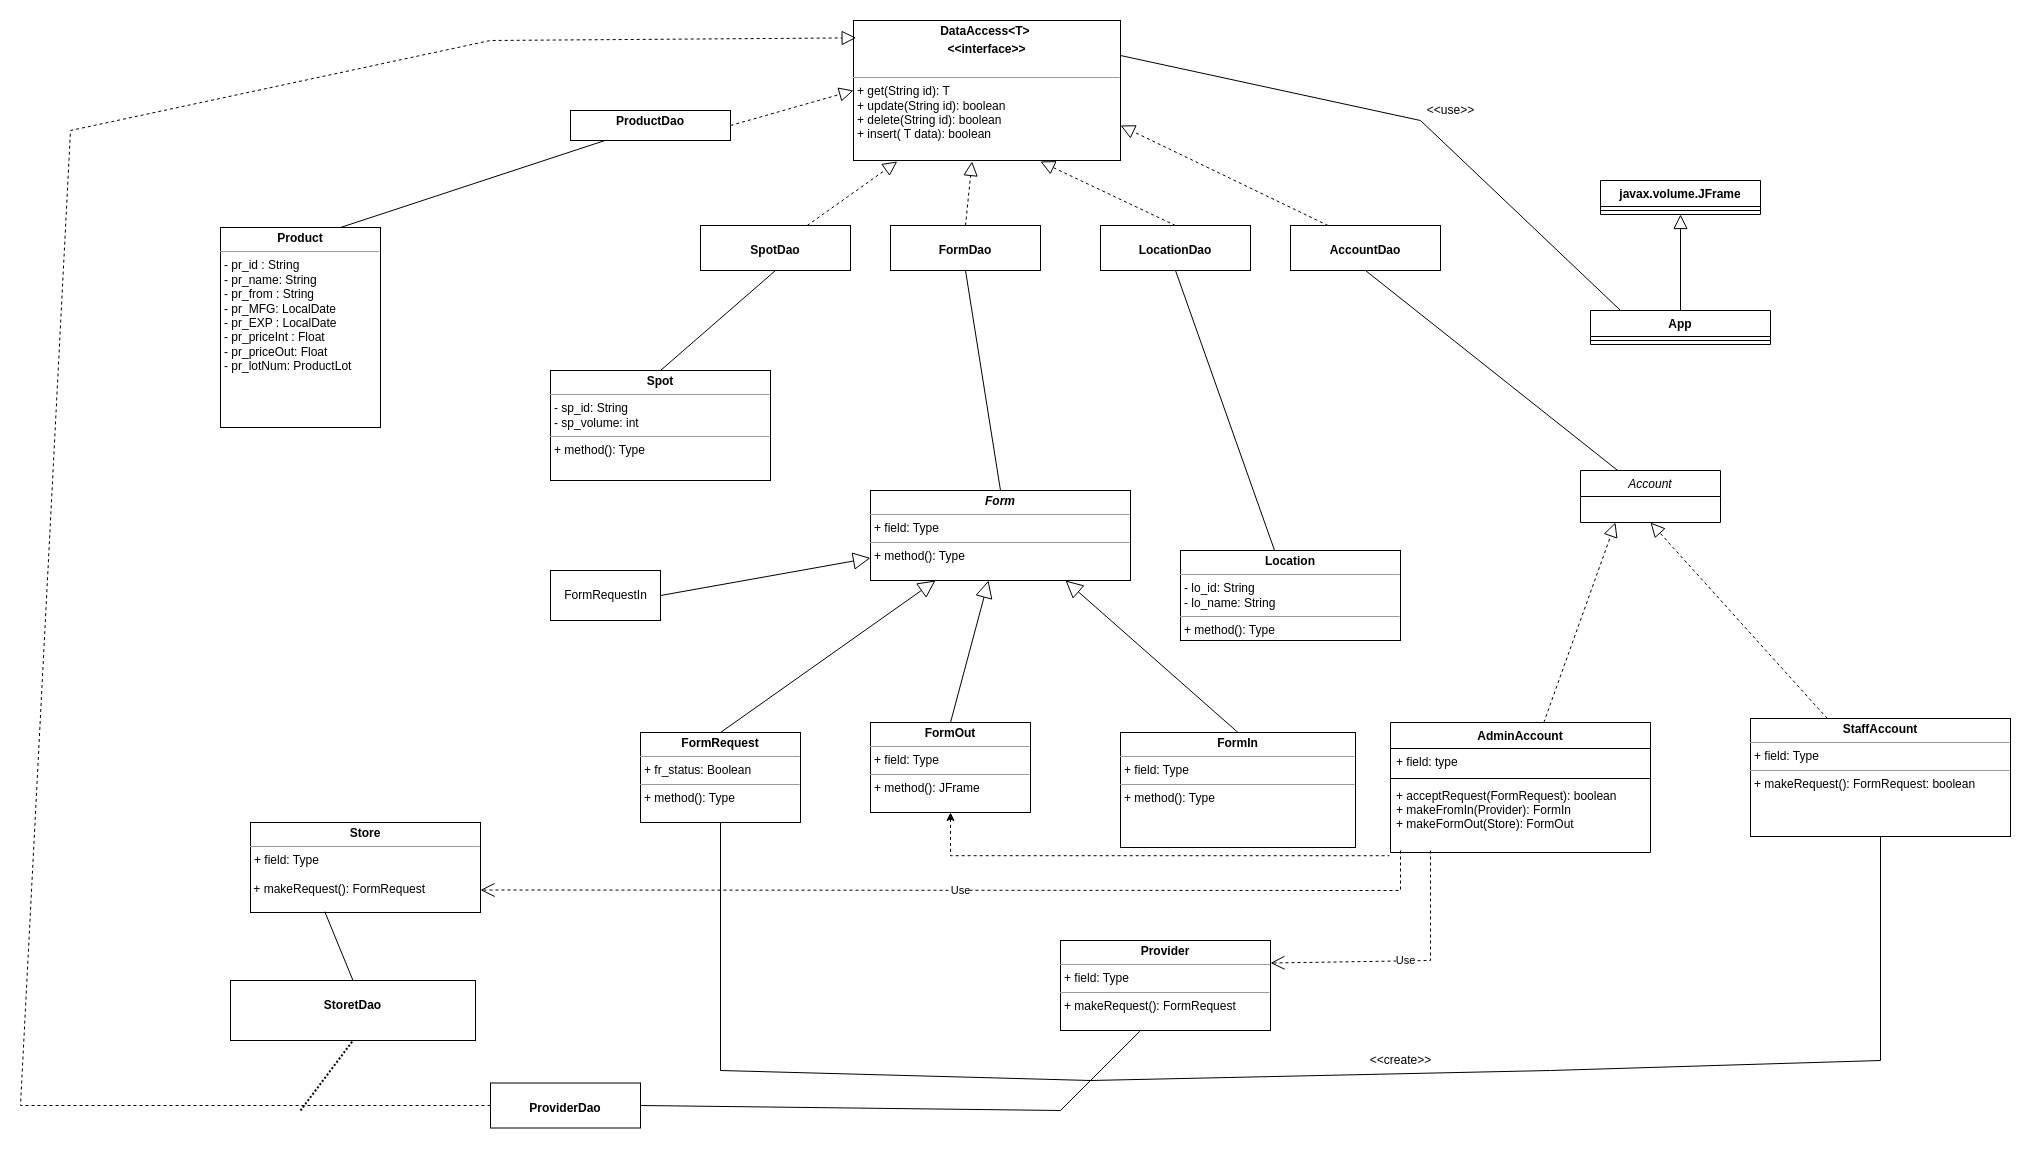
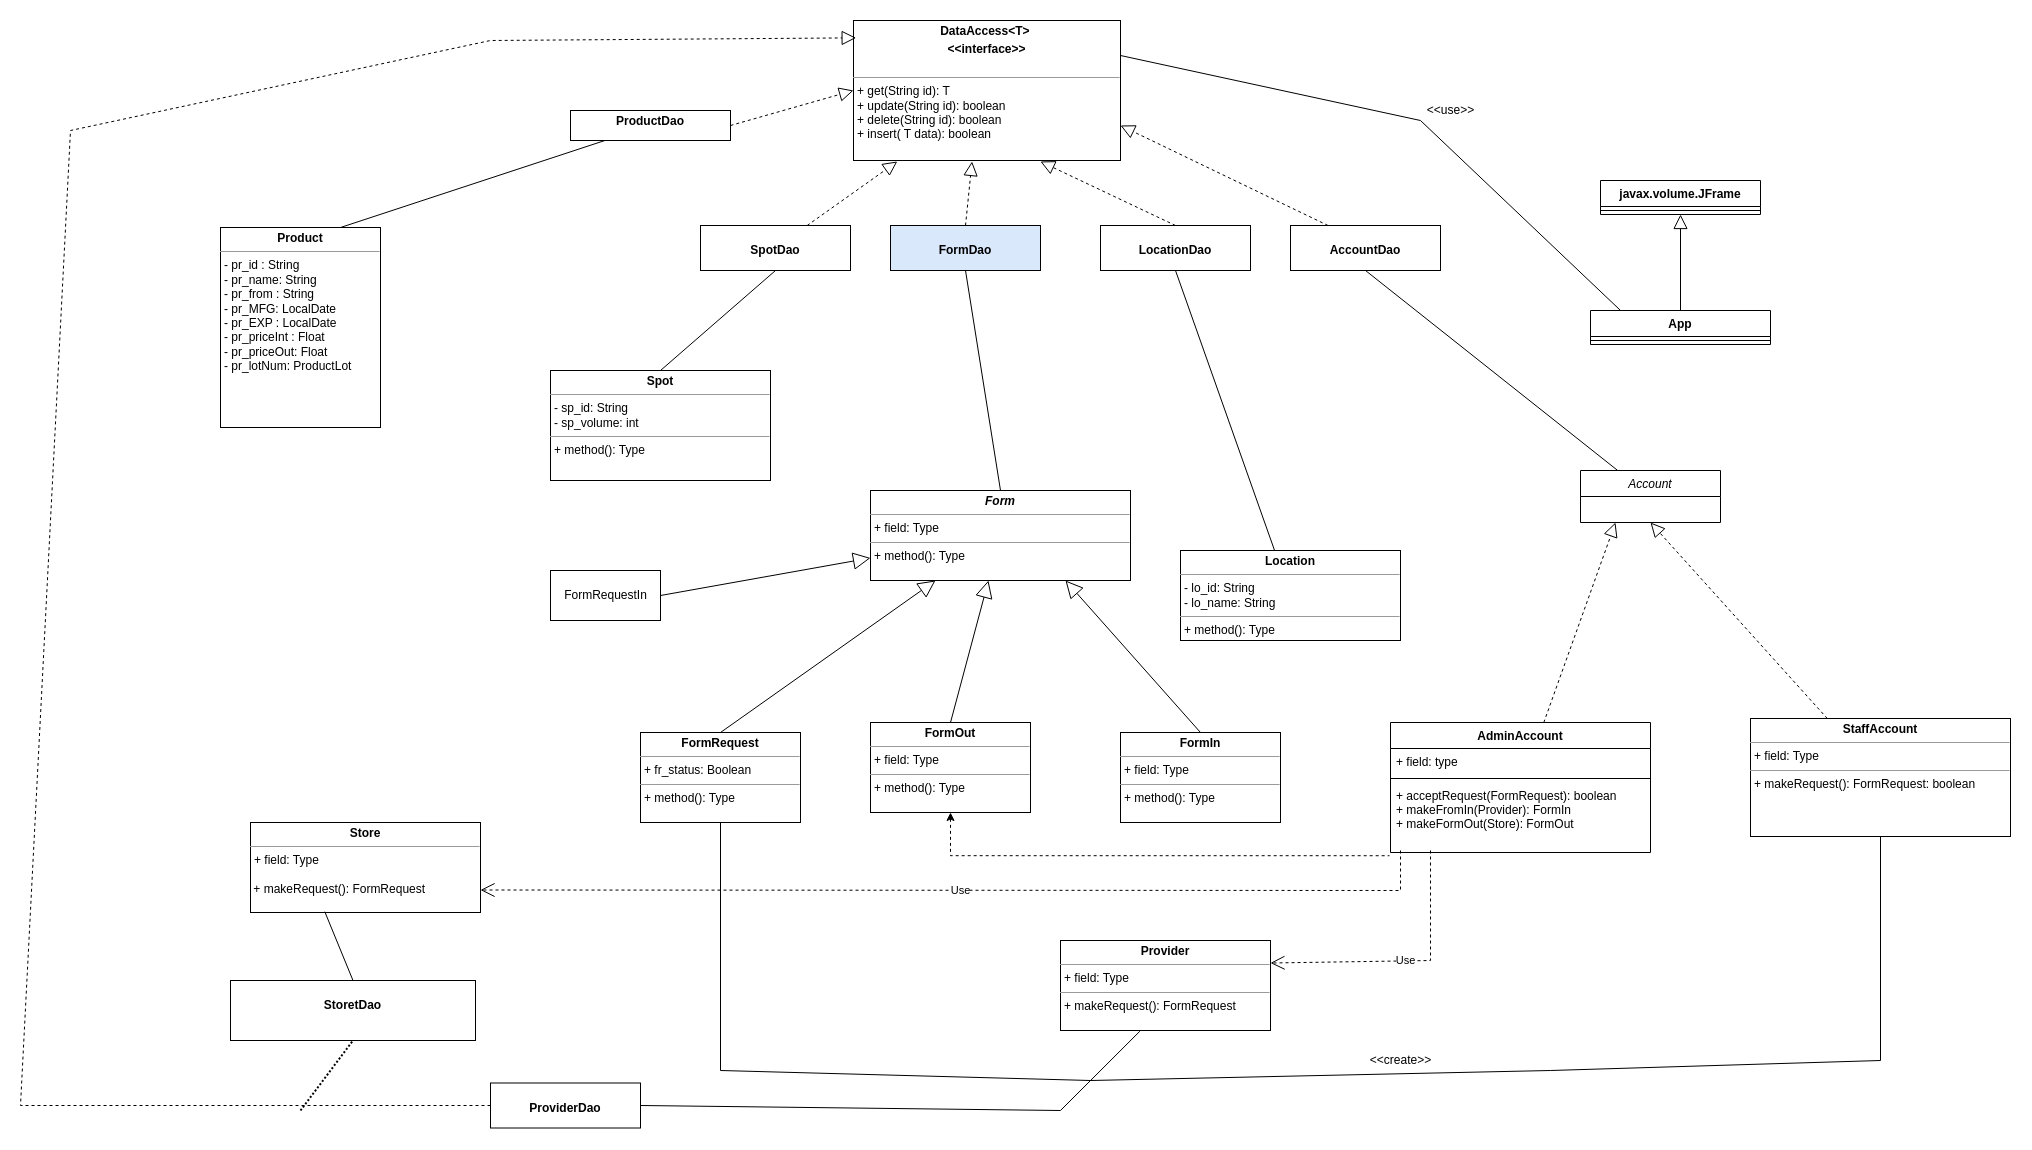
node "FormDao": fillcolor #ffffff -> #dae8fc
node "FormOut + field: Type + method(): JFrame": label "FormOut + field: Type + method(): JFrame" -> "FormOut + field: Type + method(): Type"
node "FormIn + field: Type + method(): Type": size 235x115 -> 160x90
